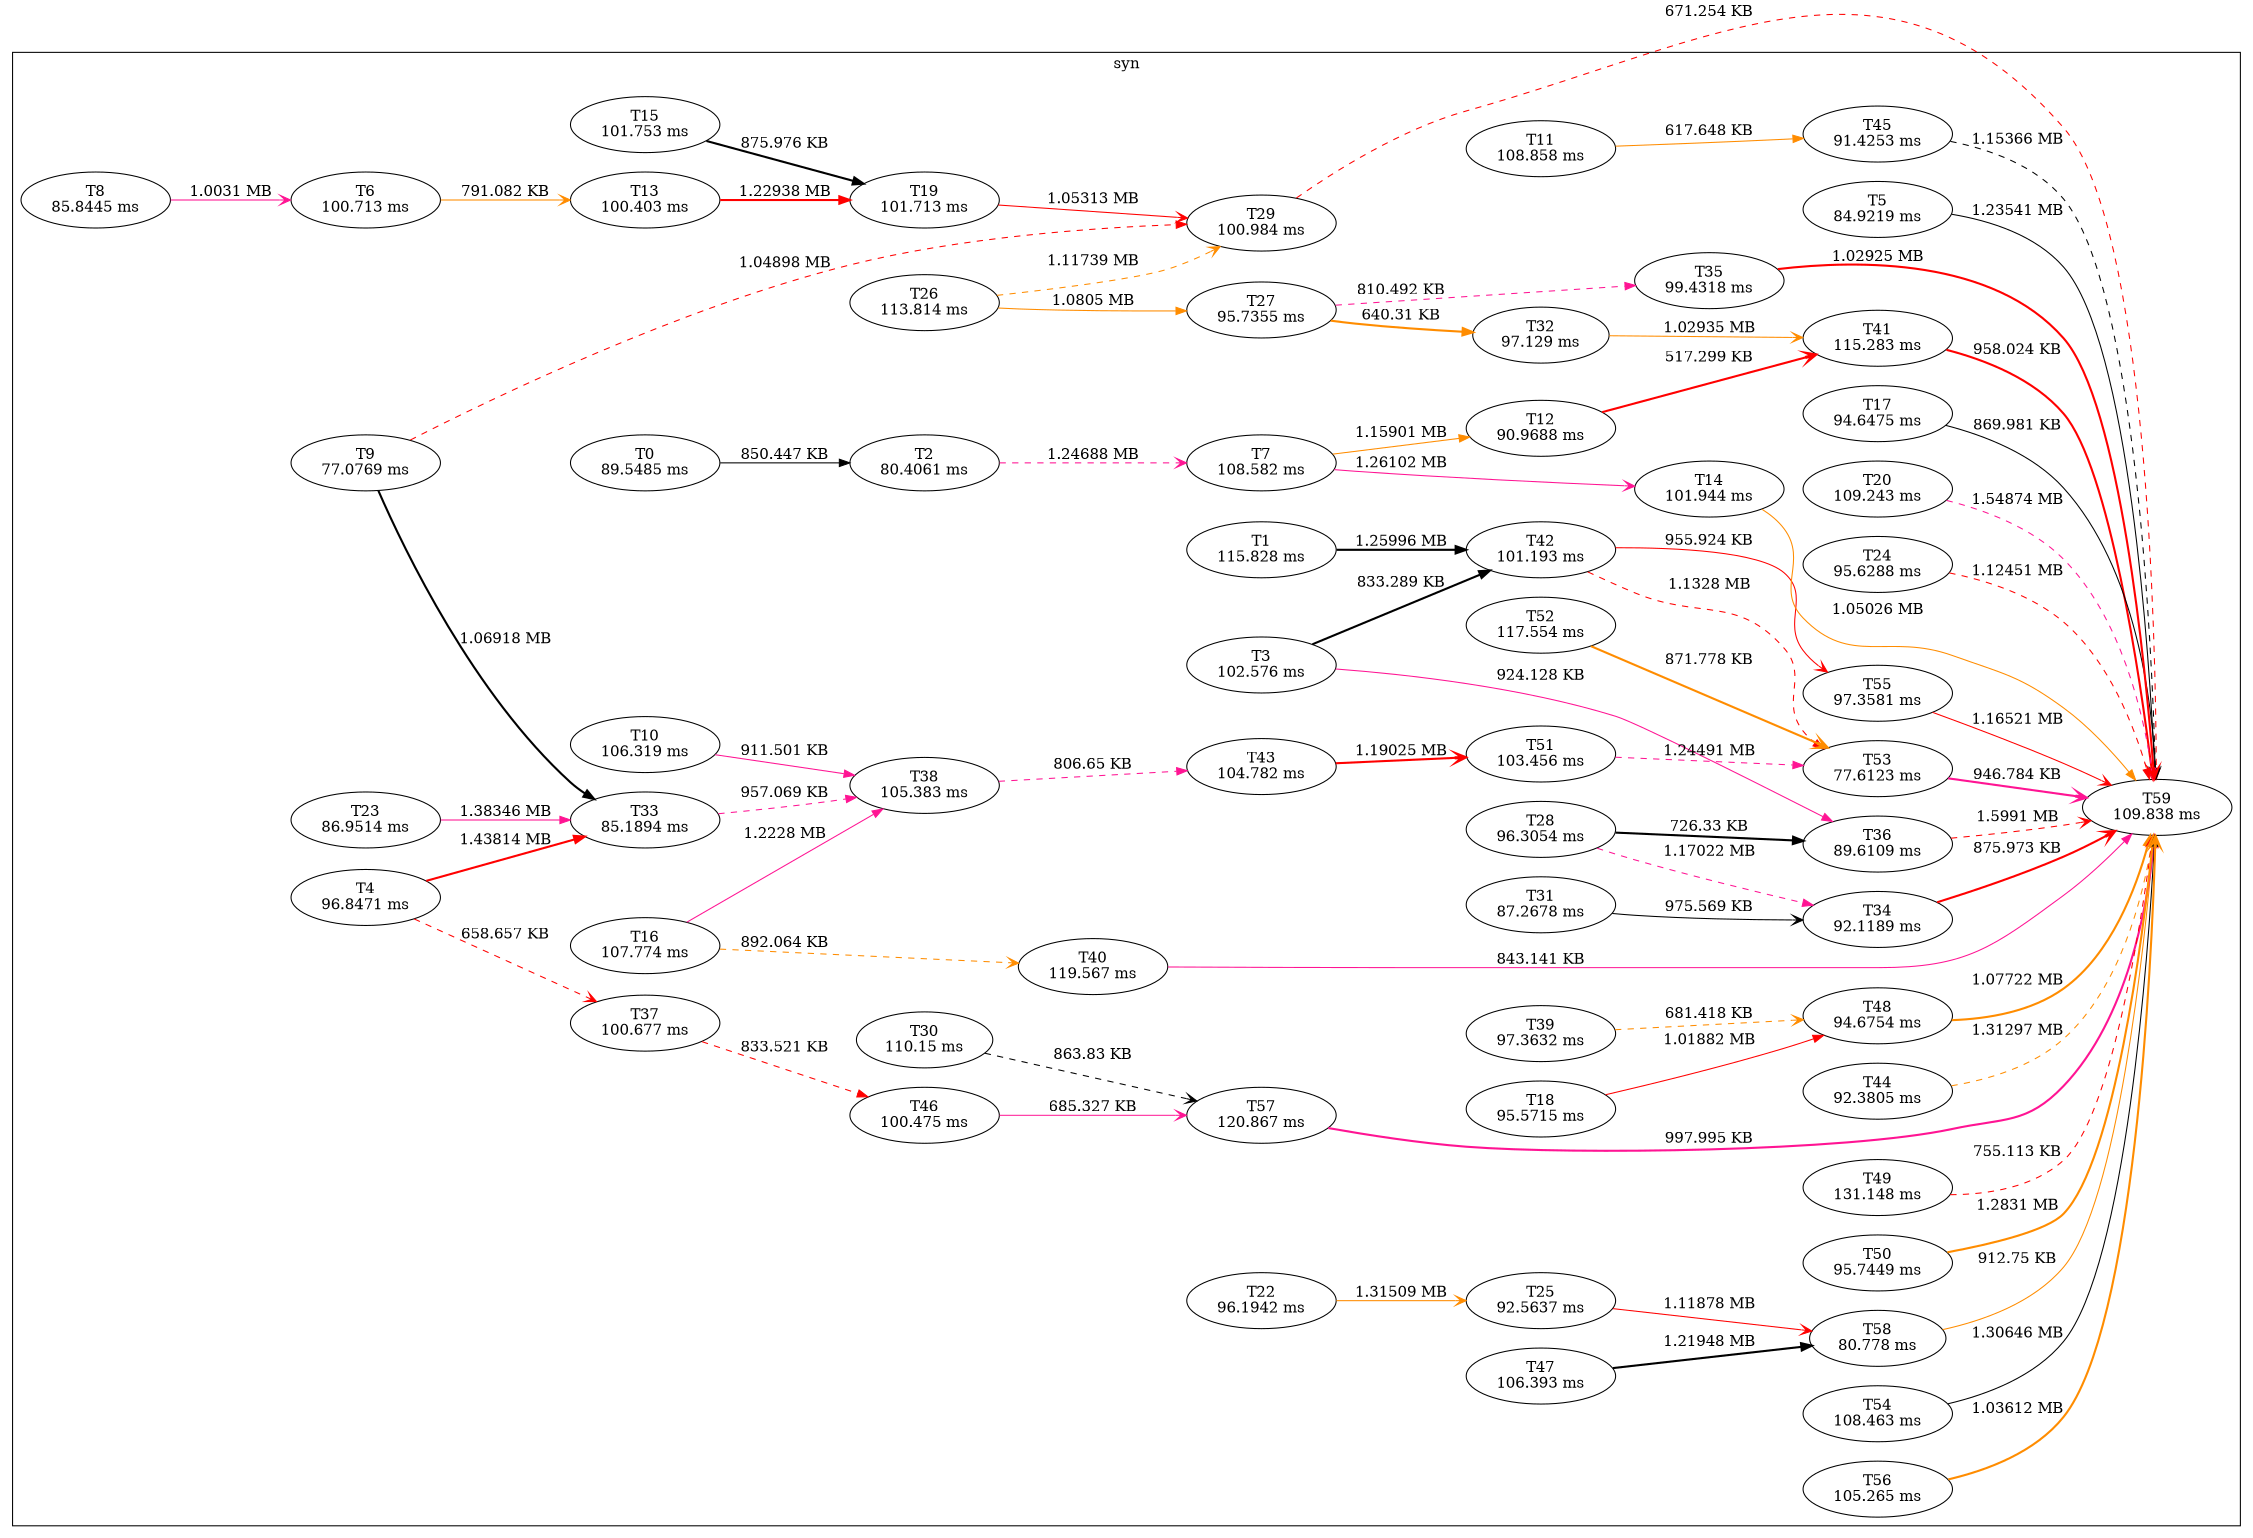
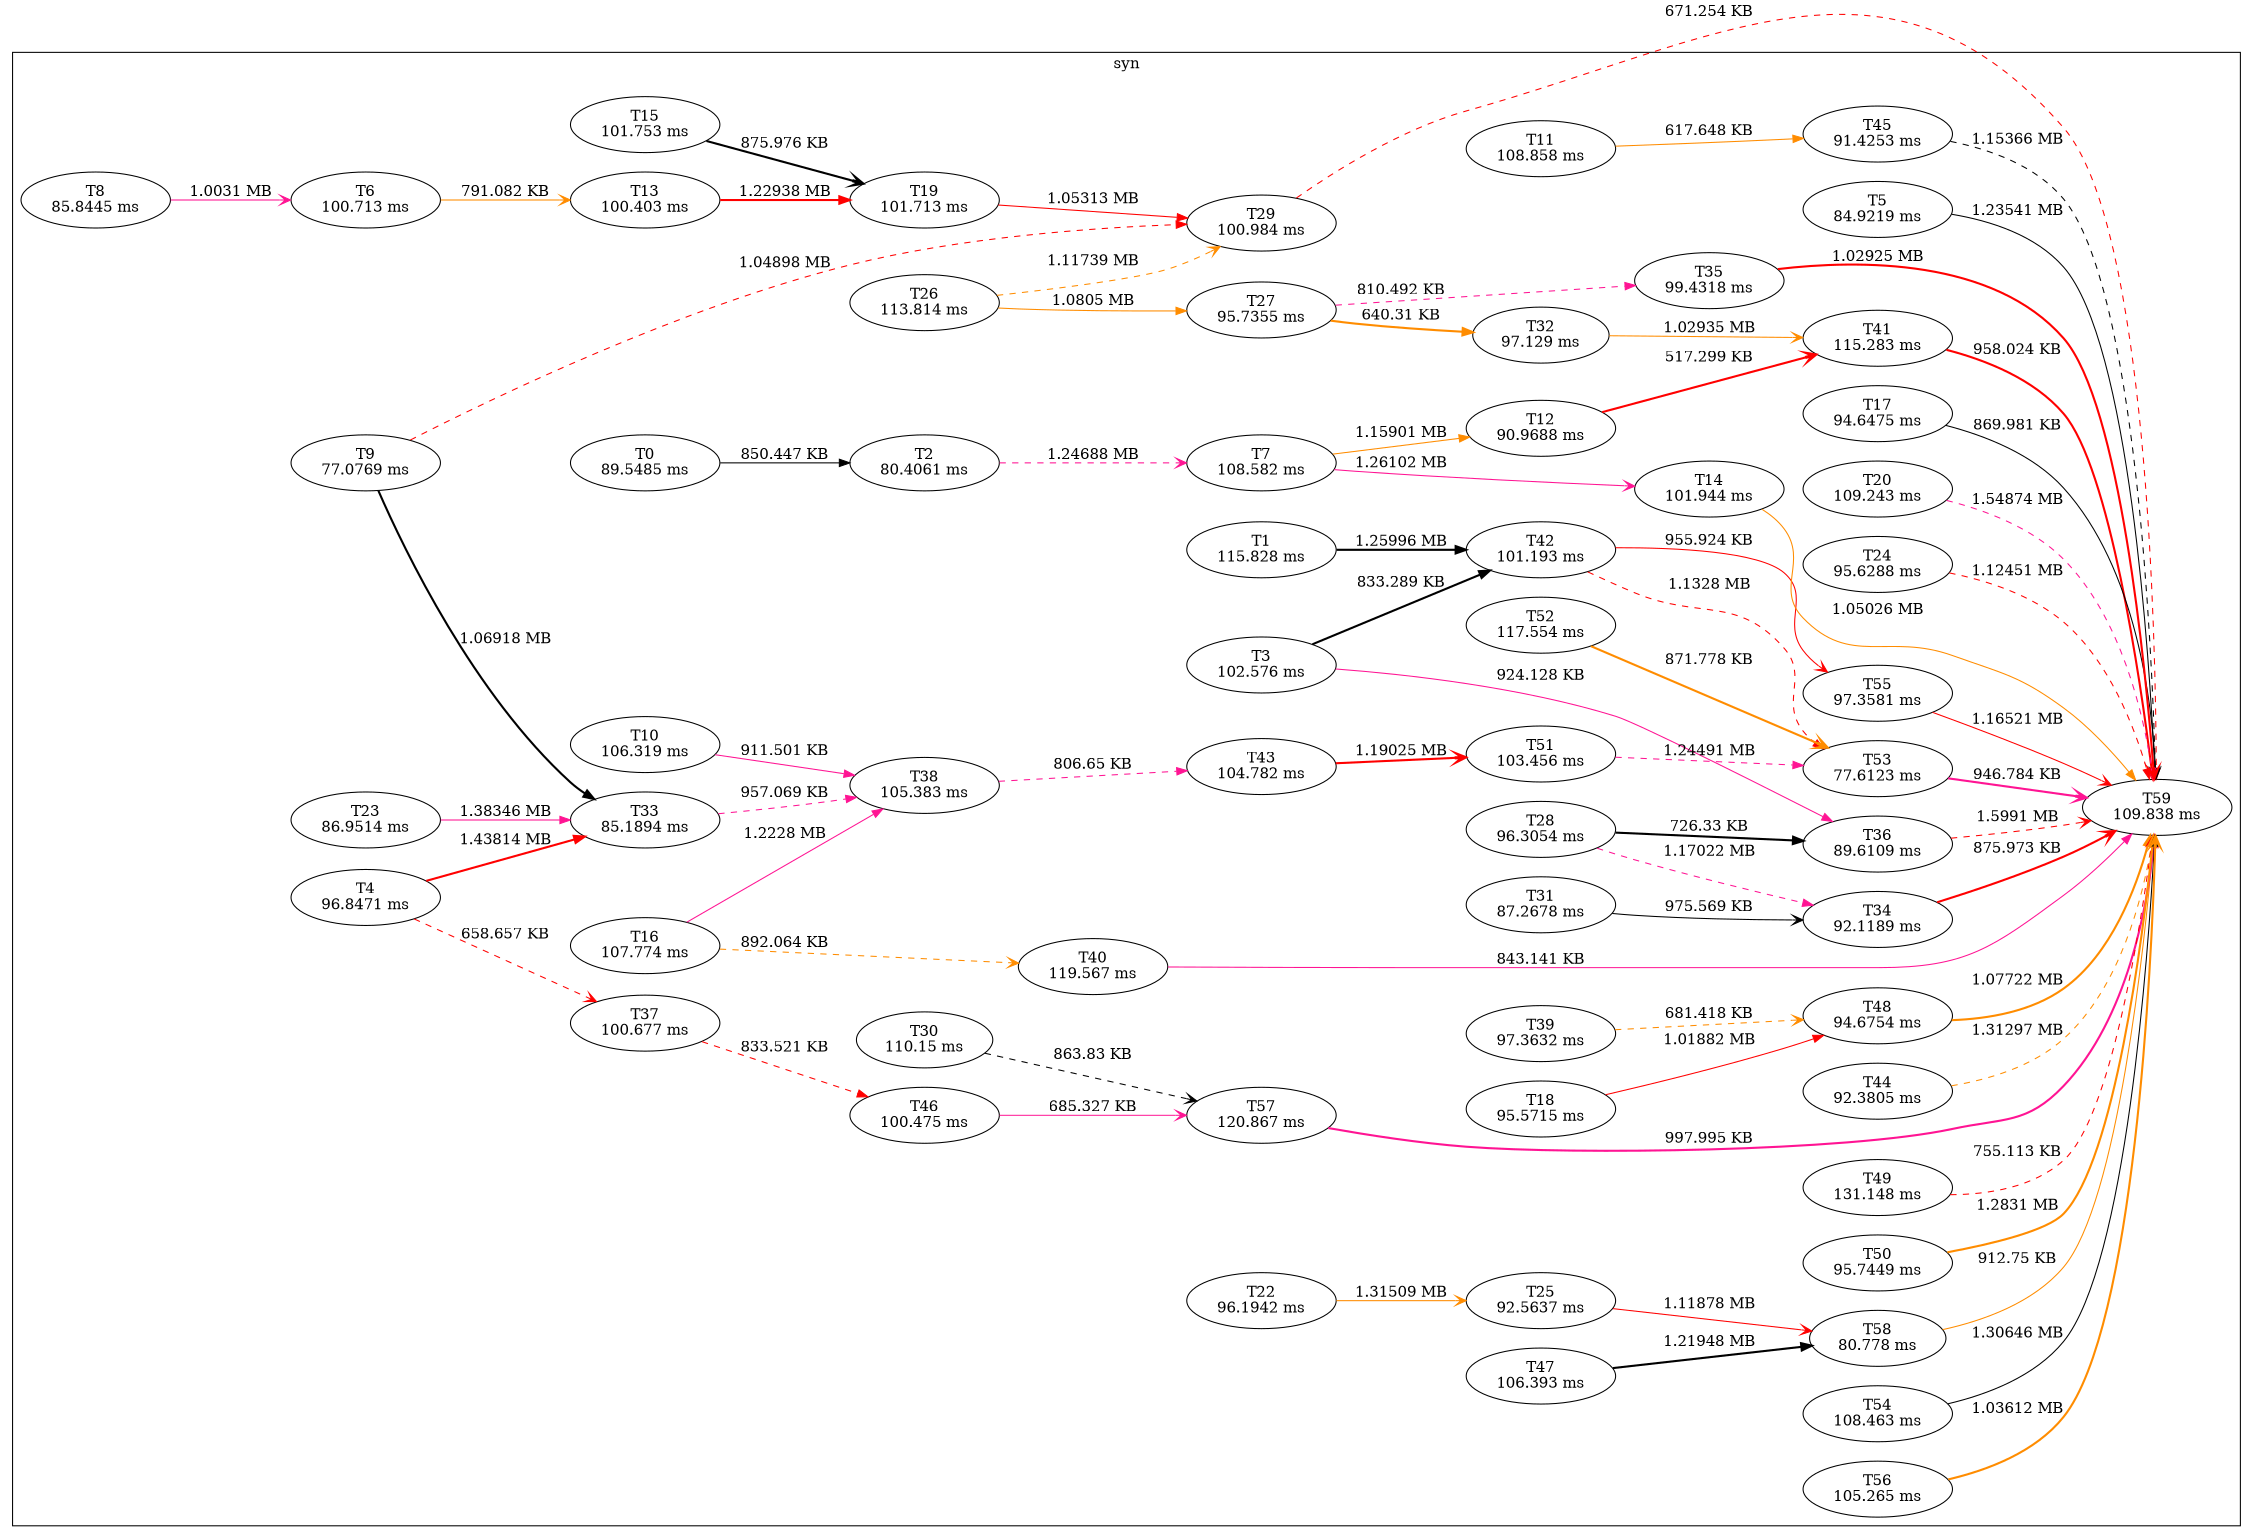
edge "T15" -> "T19": arrowhead normal -> vee
edge "T19" -> "T29": arrowhead vee -> normal
